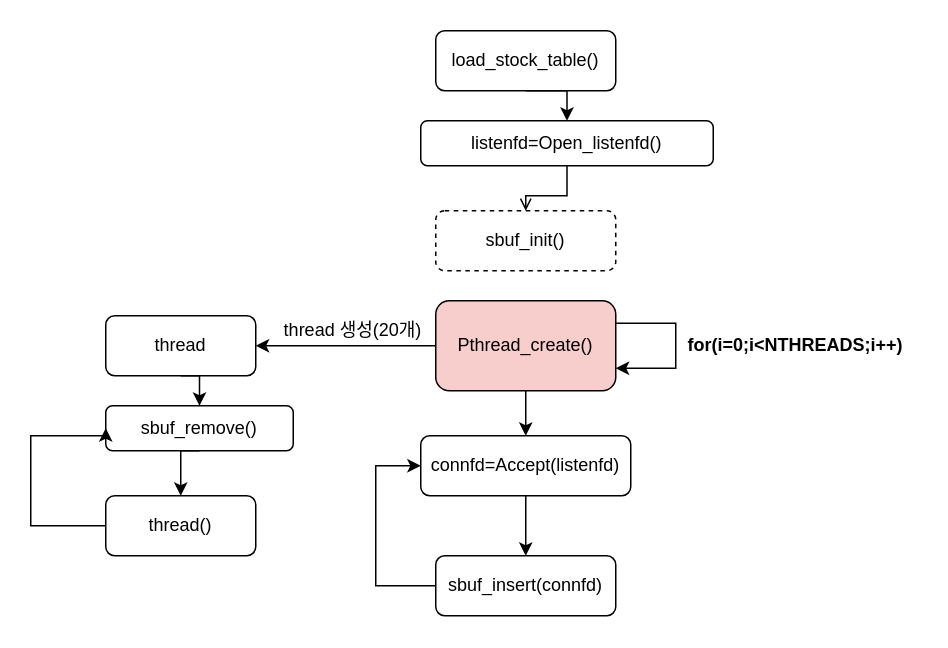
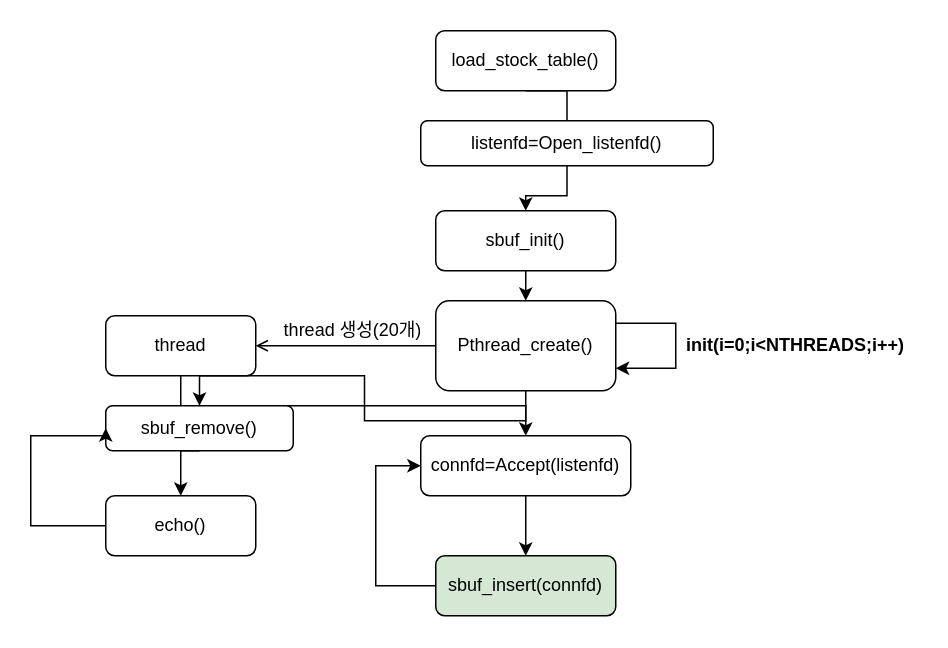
edge "load_stock_table()" -> "listenfd=Open_listenfd()": arrowhead classic -> none
edge "listenfd=Open_listenfd()" -> "sbuf_init()": arrowhead open -> classic
node "sbuf_init()": style dashed -> solid
edge "sbuf_init()" -> "Pthread_create()": added
edge "Pthread_create()" -> "thread": arrowhead classic -> open
node "Pthread_create()": fillcolor #f8cecc -> #ffffff
node "for(i=0;i<NTHREADS;i++)": label "for(i=0;i<NTHREADS;i++)" -> "init(i=0;i<NTHREADS;i++)"
edge "thread" -> "sbuf_remove()": now "thread" -> "connfd=Accept(listenfd)"
edge "Pthread_create()" -> "connfd=Accept(listenfd)": now "Pthread_create()" -> "sbuf_remove()"
node "thread()": label "thread()" -> "echo()"
node "sbuf_insert(connfd)": fillcolor #ffffff -> #d5e8d4
